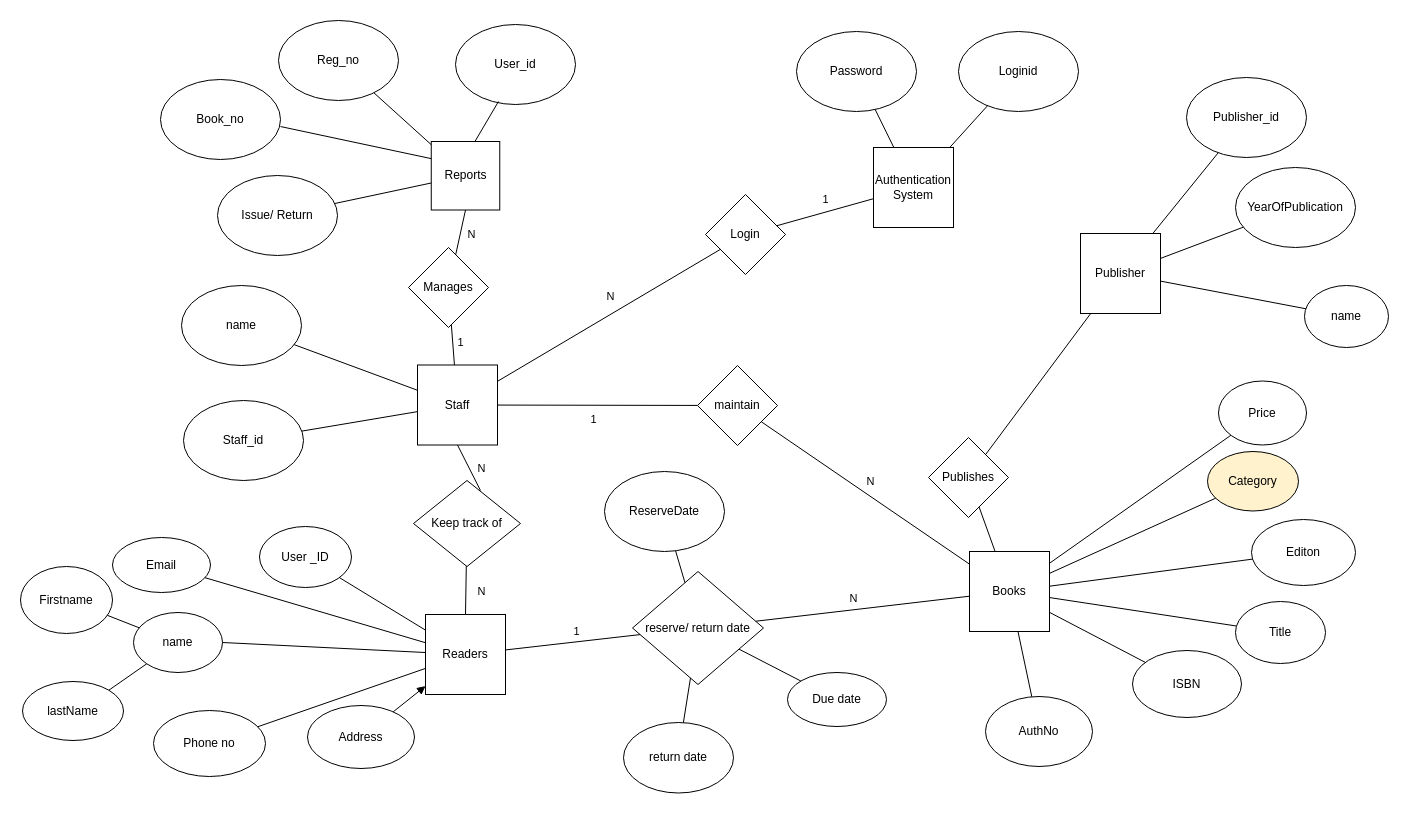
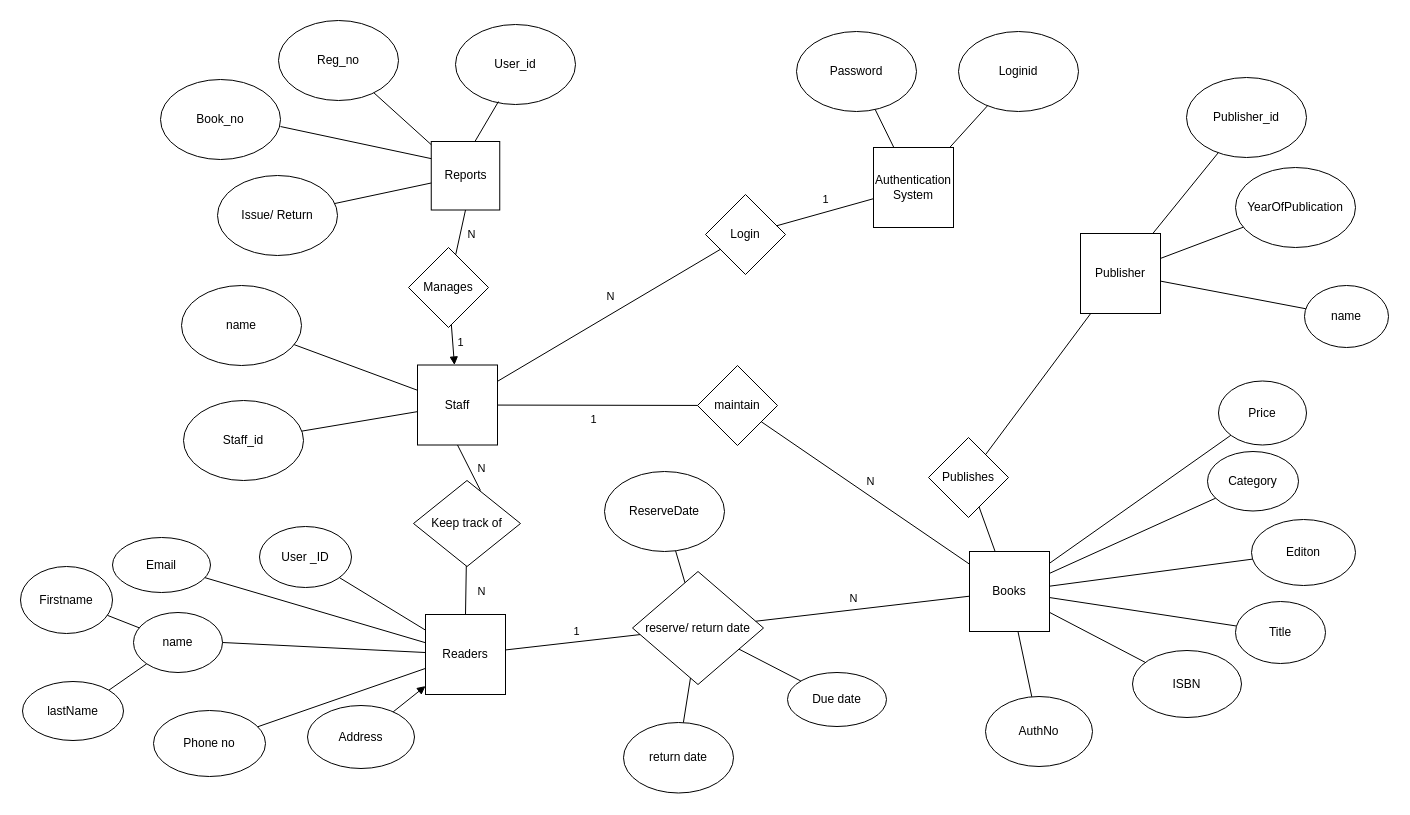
edge "Manages" -- "Staff": arrowhead none -> block
node "Category": fillcolor #fff2cc -> #ffffff
